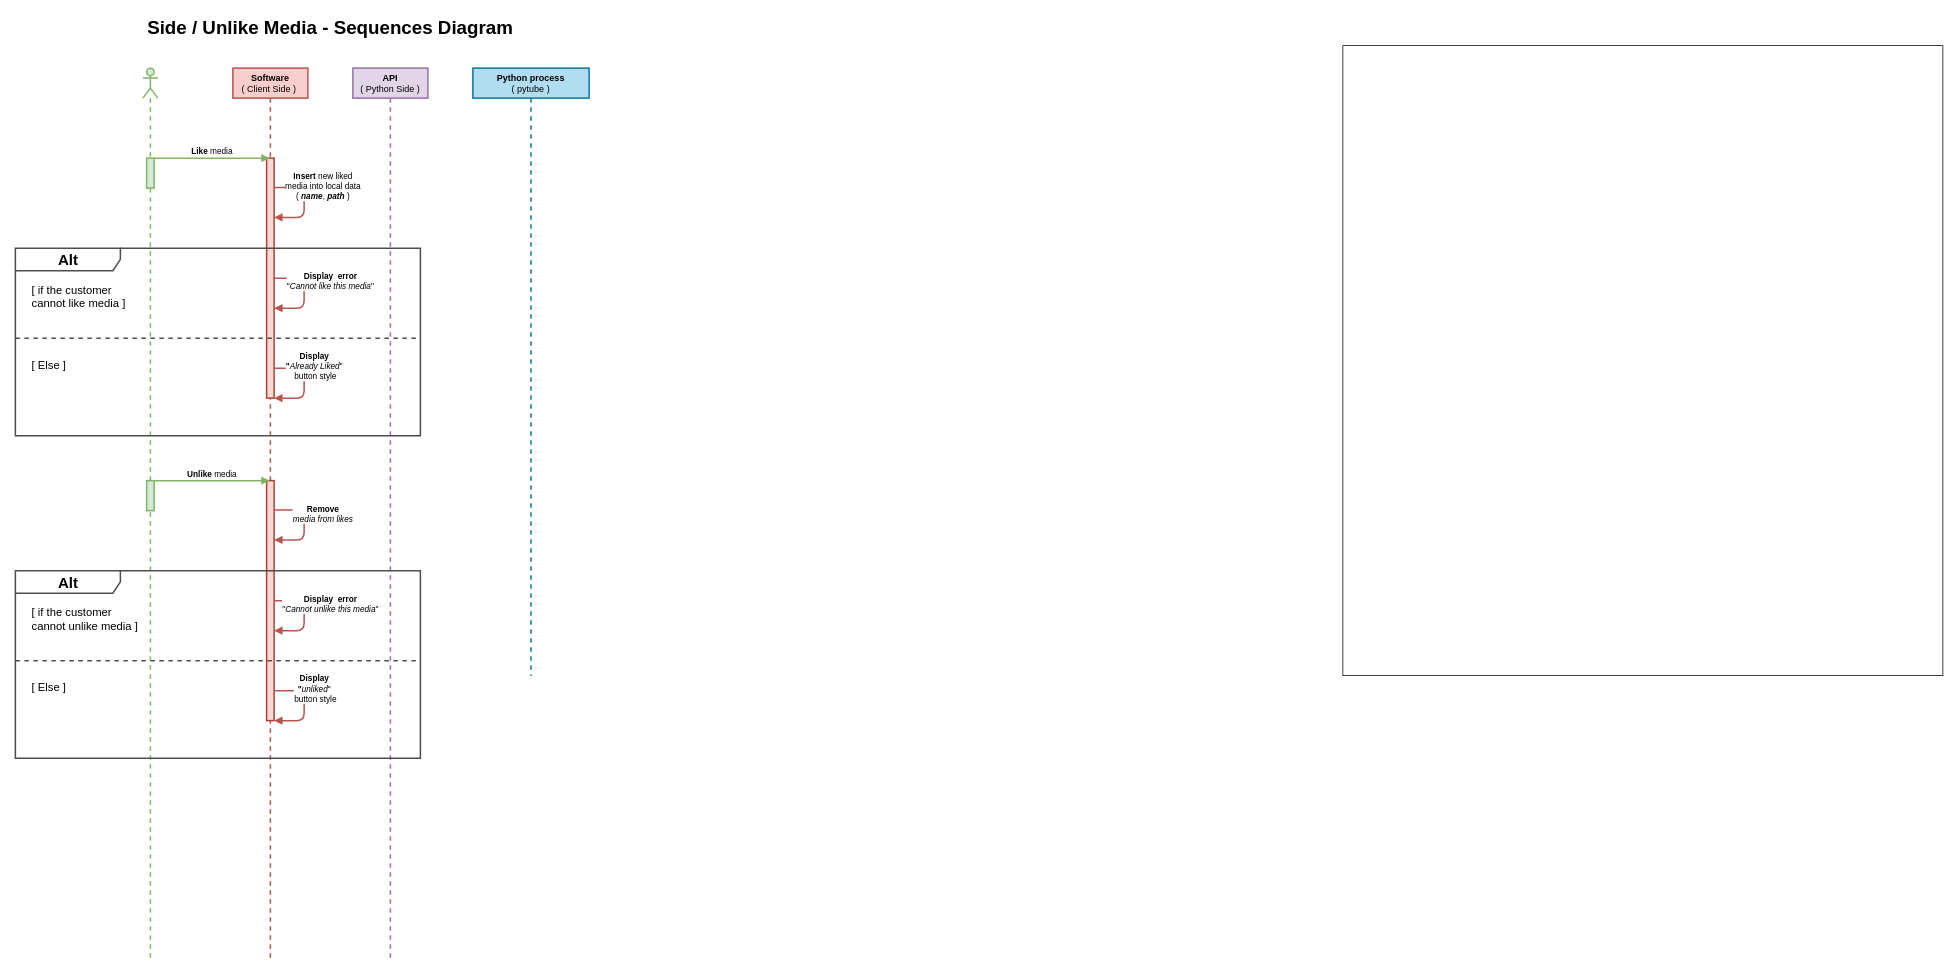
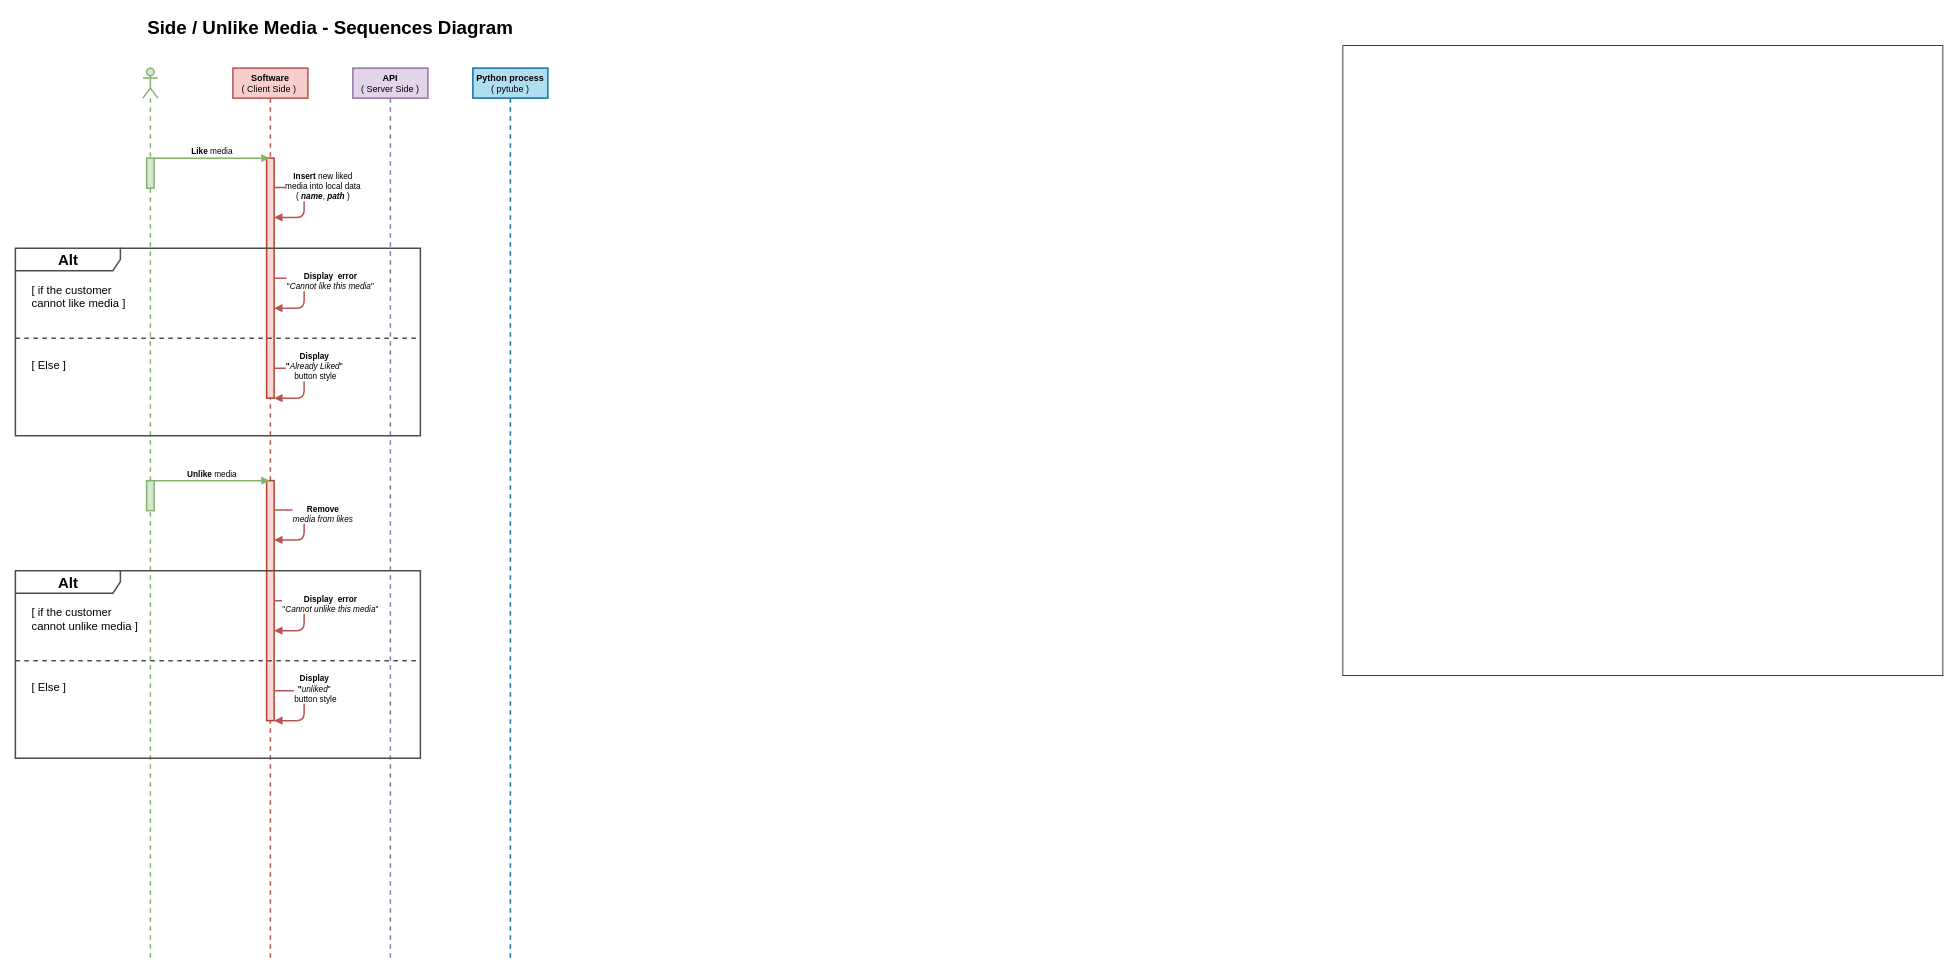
node "API ( Python Side )": label "API ( Python Side )" -> "API ( Server Side )"
node "Python process ( pytube )": size 116x608 -> 75x893
